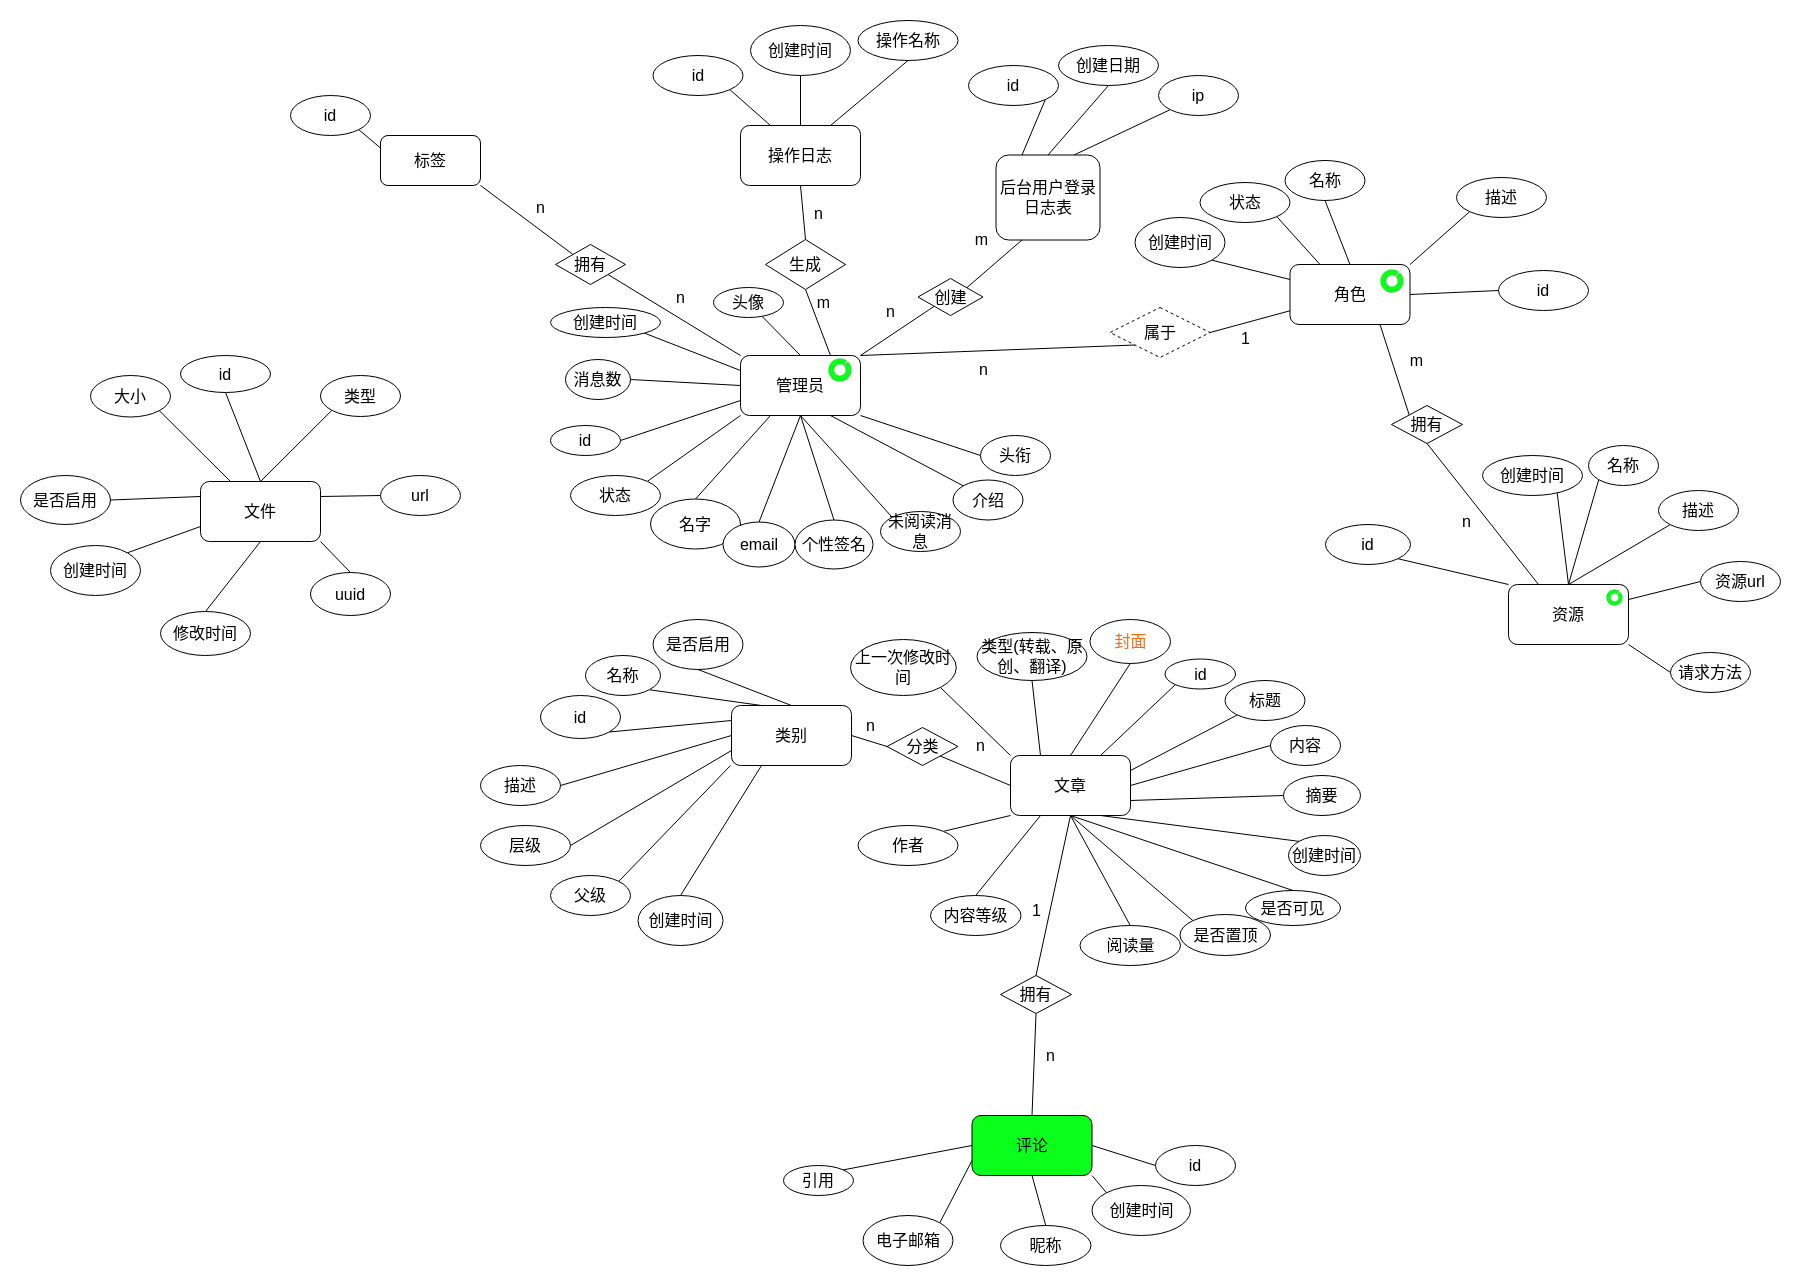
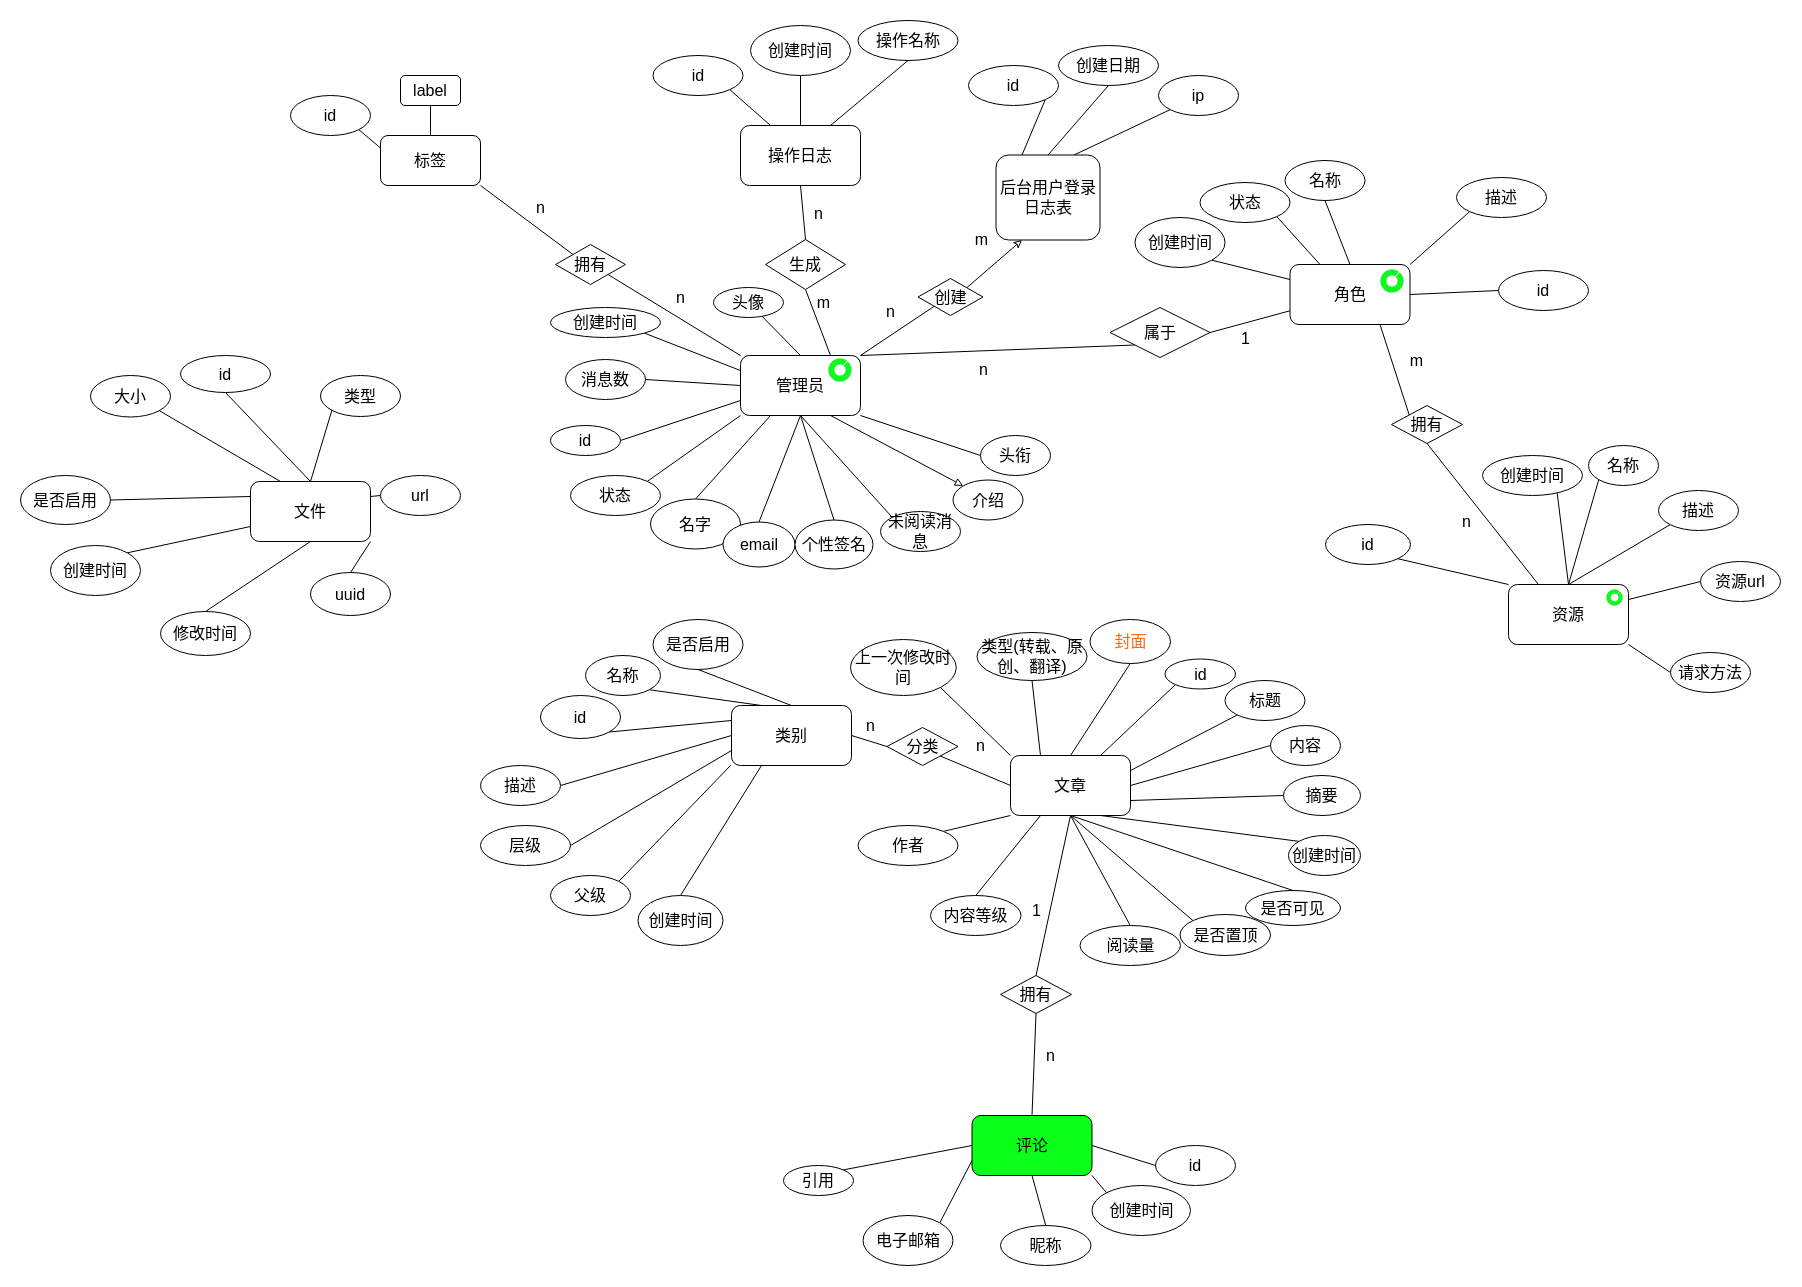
node "label": added
edge "label" -- "标签": added
edge "后台用户登录日志表" -- "创建": arrowhead none -> classic
node "属于": style dashed -> solid
node "消息数": size 65x40 -> 80x40
edge "管理员" -- "介绍": arrowhead none -> block
node "文件": moved (261, 512) -> (311, 512)
